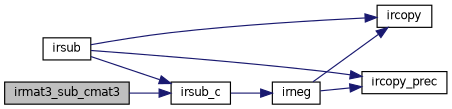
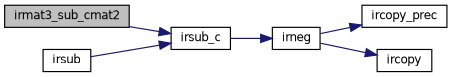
edge "irsub" -> "ircopy": removed
edge "irsub" -> "ircopy_prec": removed
node "irmat3_sub_cmat3": label "irmat3_sub_cmat3" -> "irmat3_sub_cmat2"
